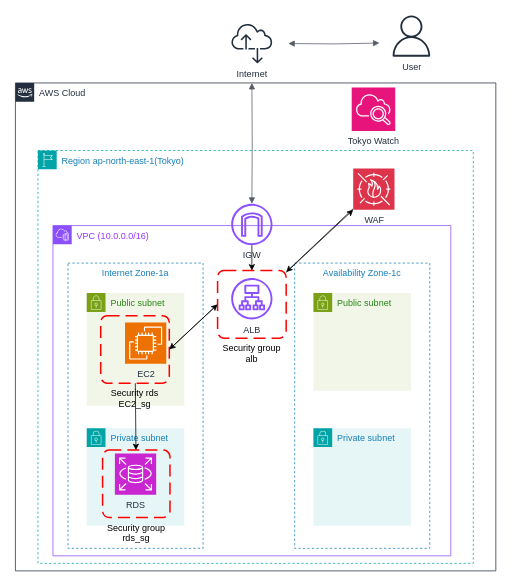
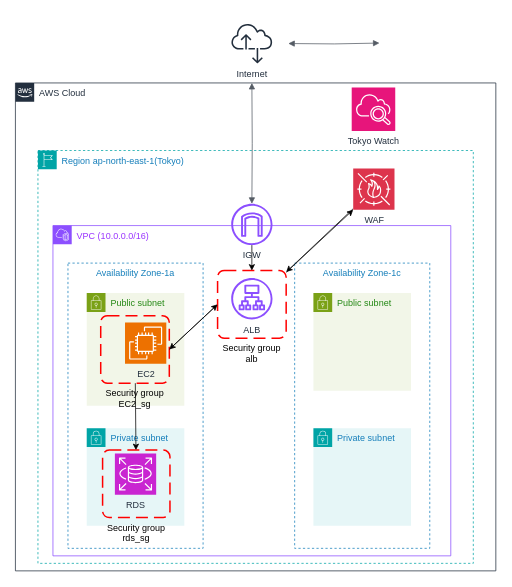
node "User": removed
node "Internet Zone-1a": label "Internet Zone-1a" -> "Availability Zone-1a"
node "Security rds EC2_sg": label "Security rds EC2_sg" -> "Security group EC2_sg"
